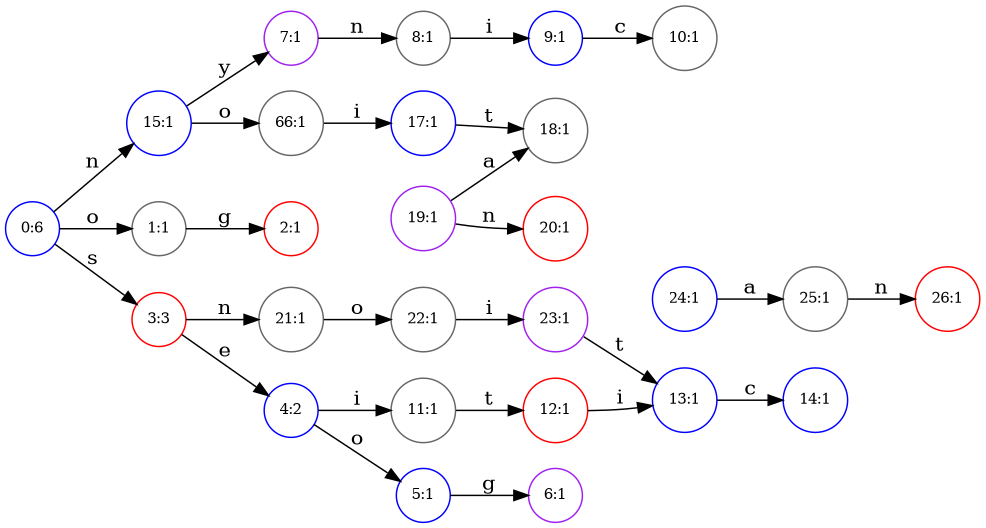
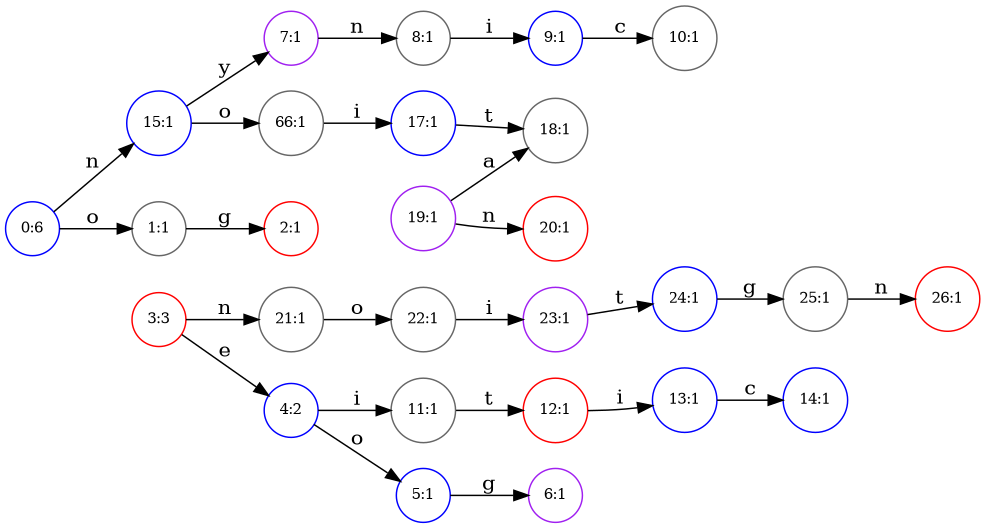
edge "0:6" -> "3:3": removed, label "s"
edge "24:1" -> "25:1": label "a" -> "g"
edge "23:1" -> "13:1": now "23:1" -> "24:1"
